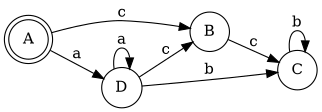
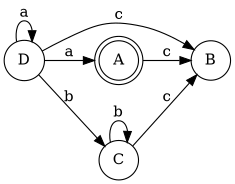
edge "B" -> "C": reversed
edge "A" -> "D": reversed
